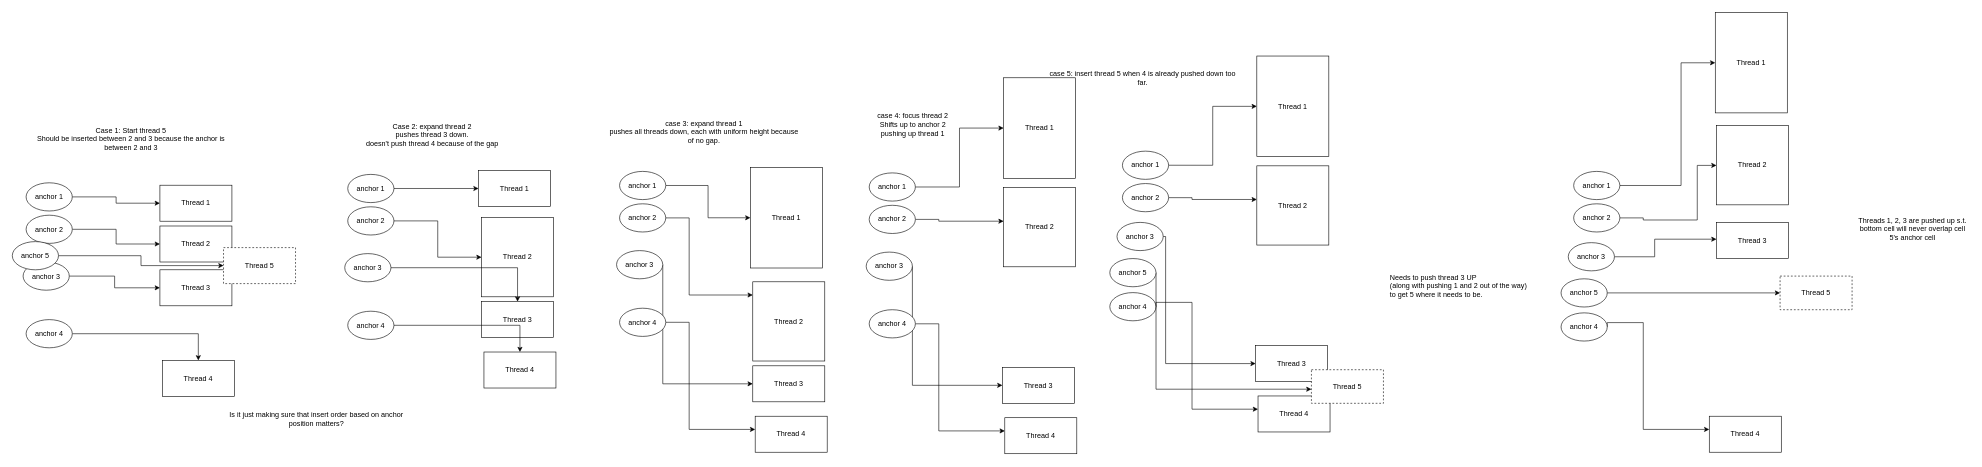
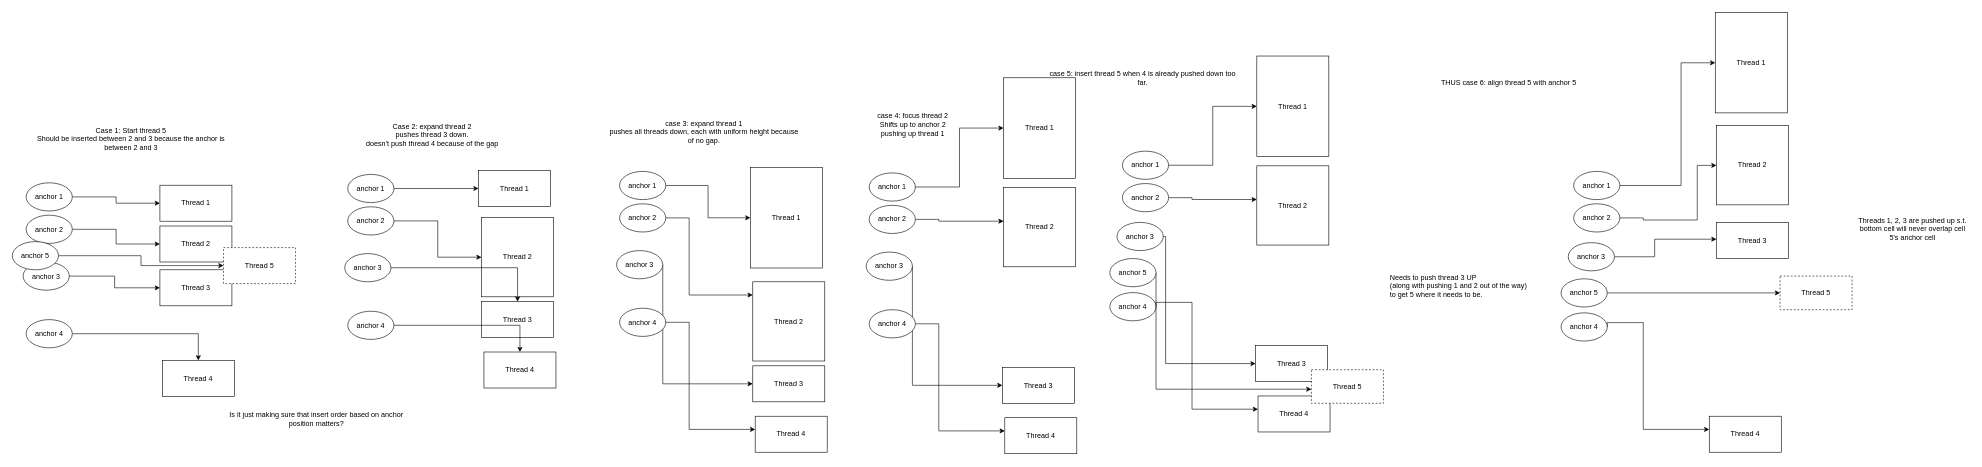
node "THUS case 6: align thread 5 with anchor 5": added
